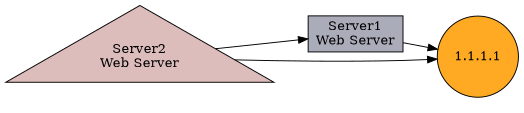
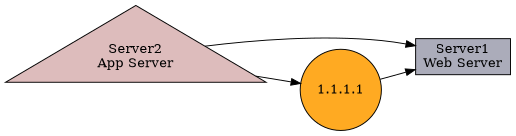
edge "Server1 Web Server" -> "1.1.1.1": reversed
node "Server2 Web Server": label "Server2 Web Server" -> "Server2 App Server"
